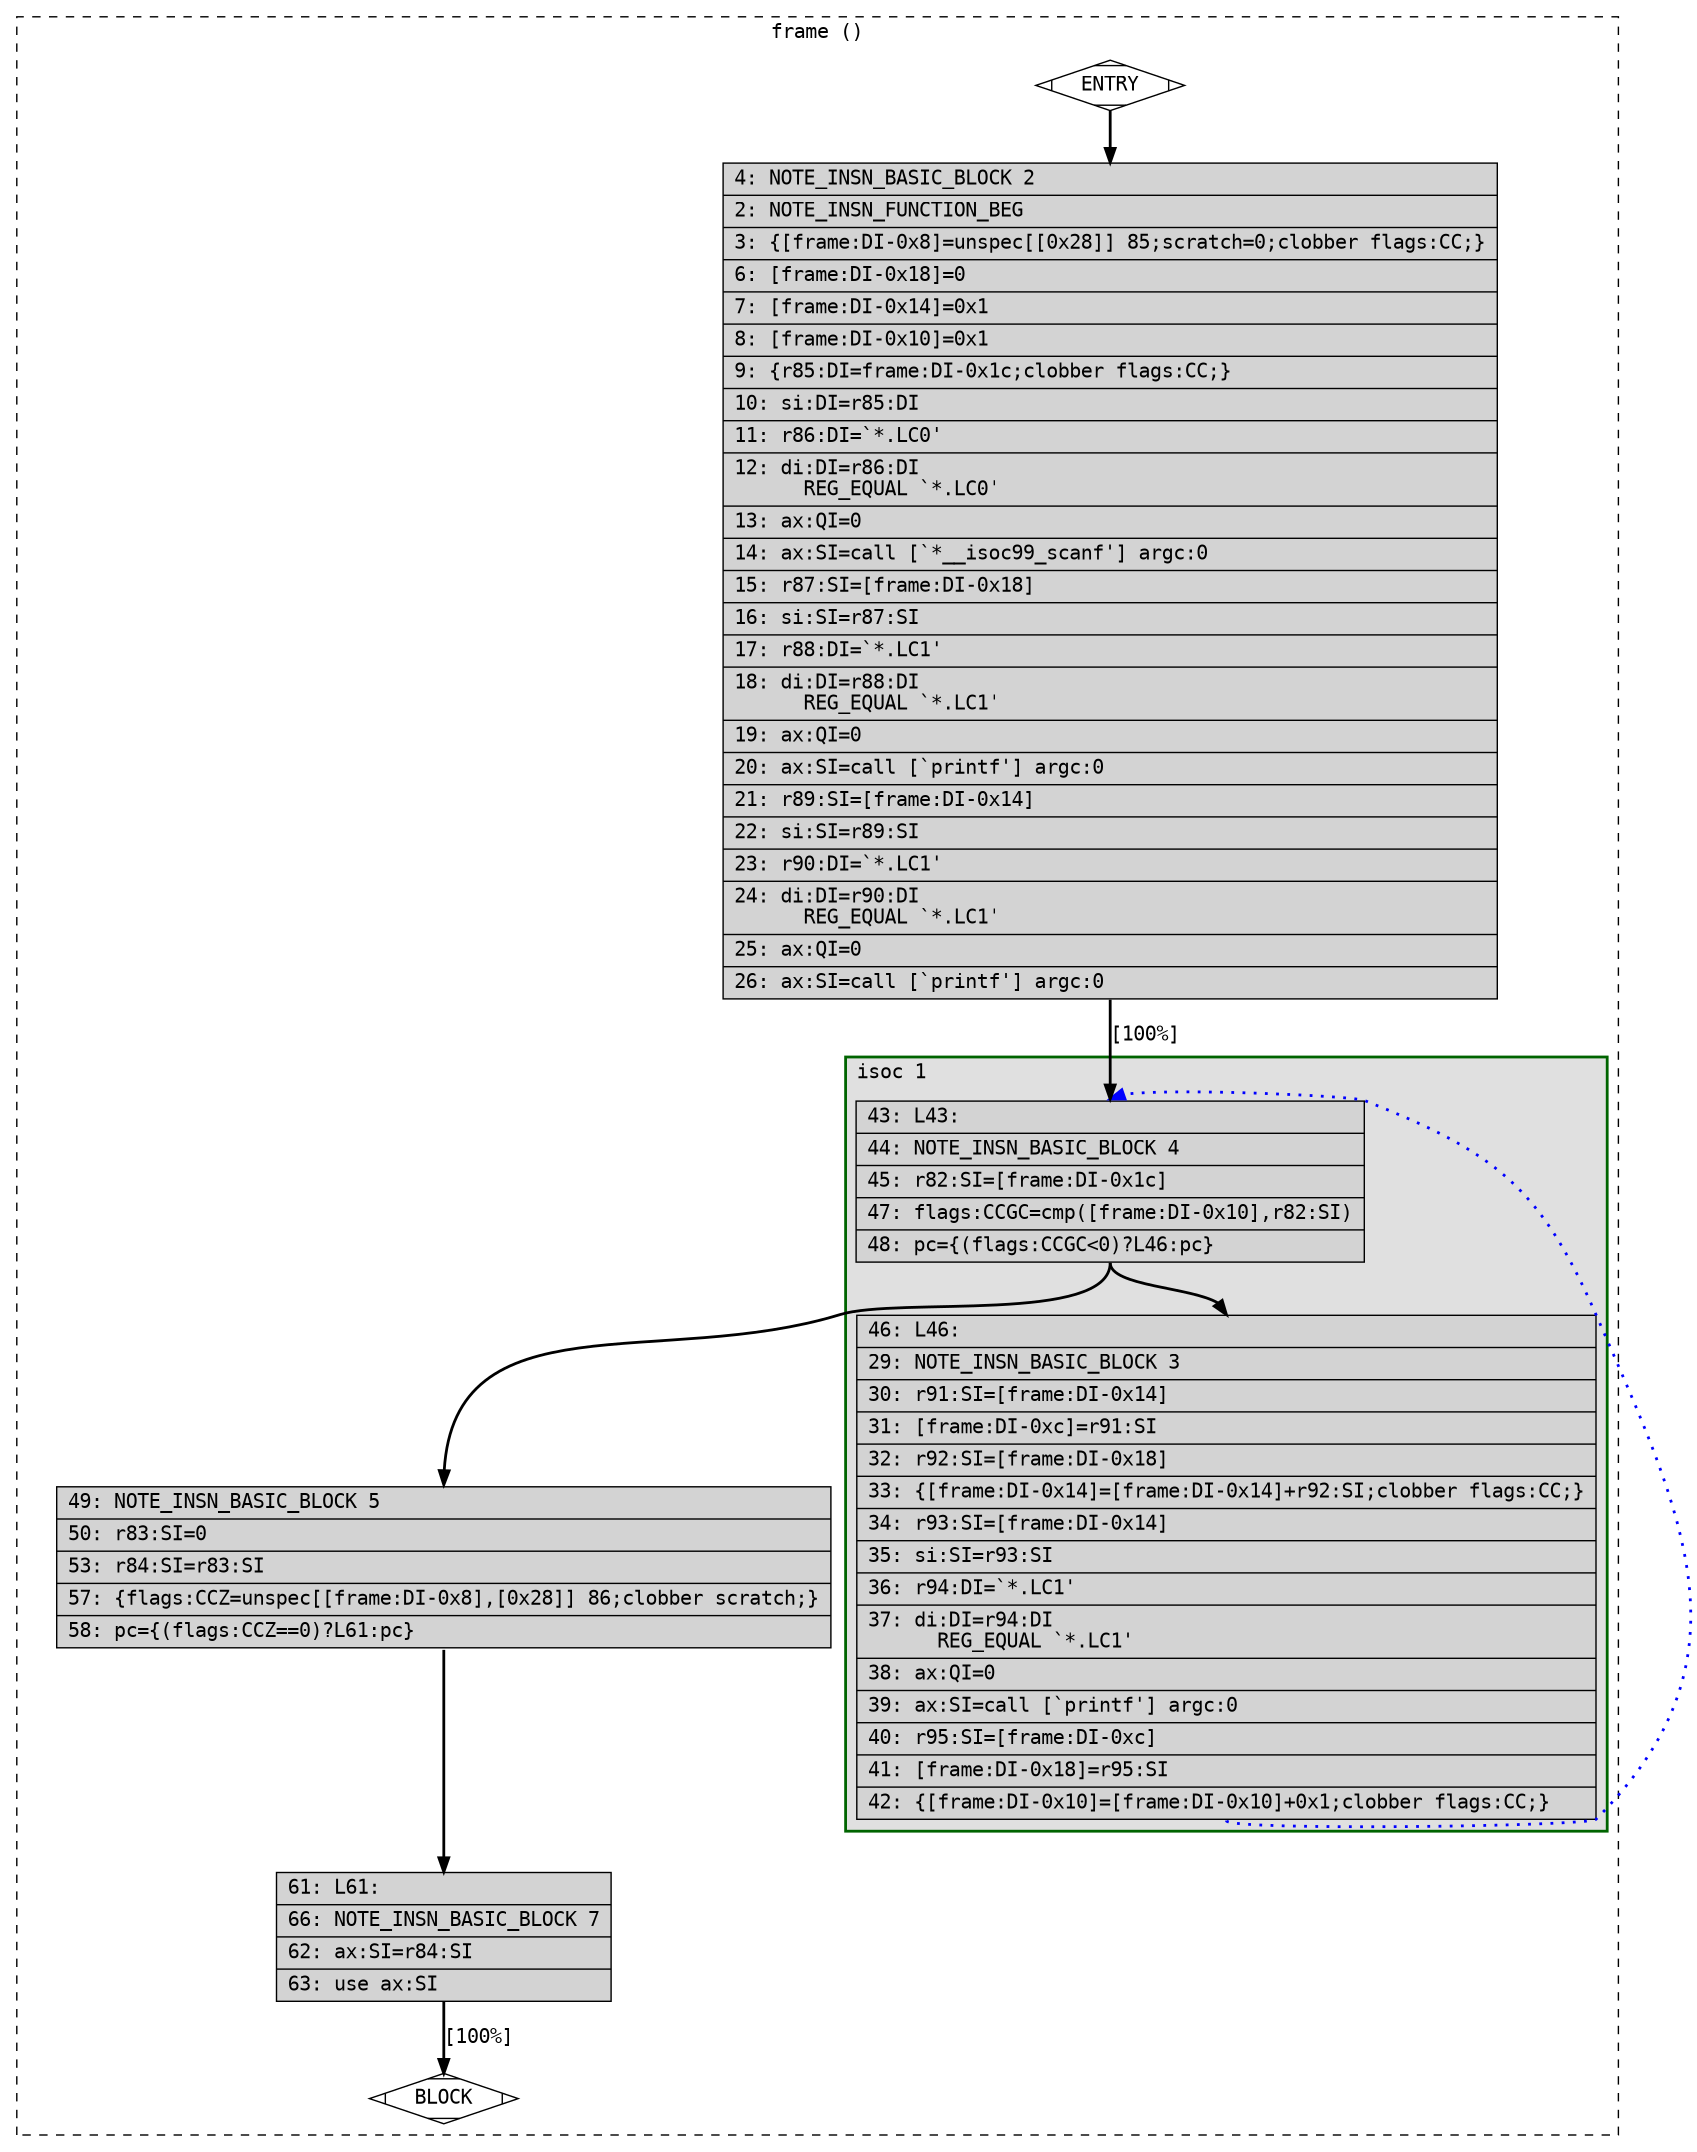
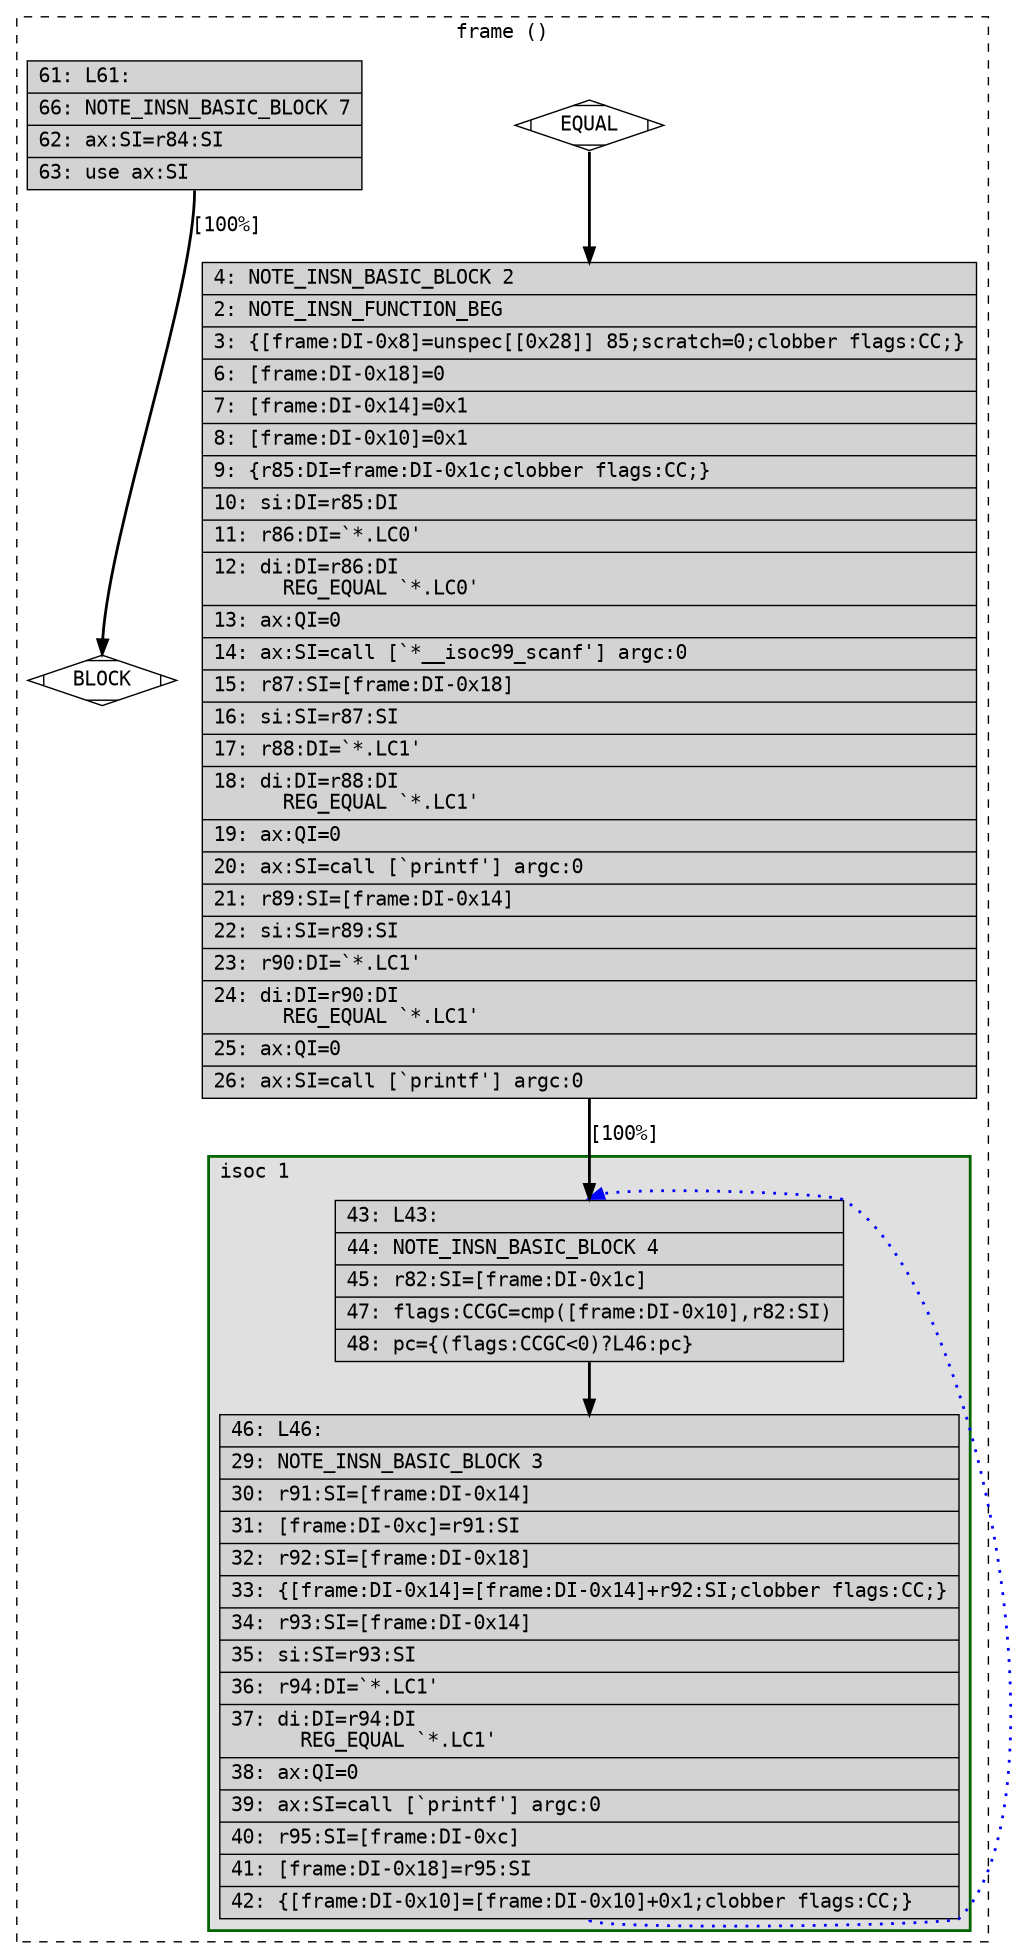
node "ENTRY": label "ENTRY" -> "EQUAL"
node "49: NOTE_INSN_BASIC_BLOCK 5": removed
